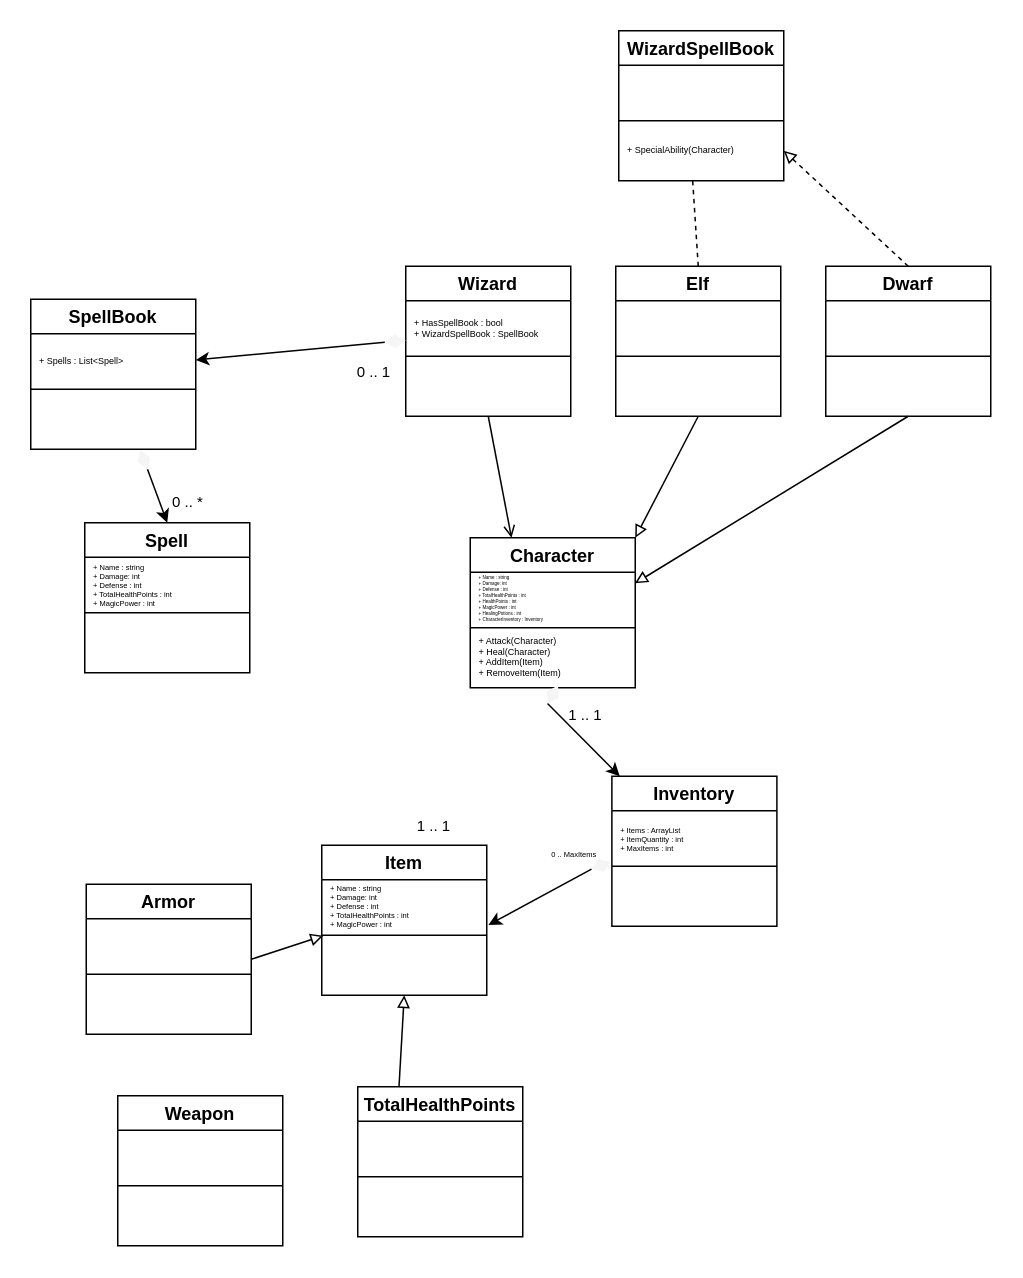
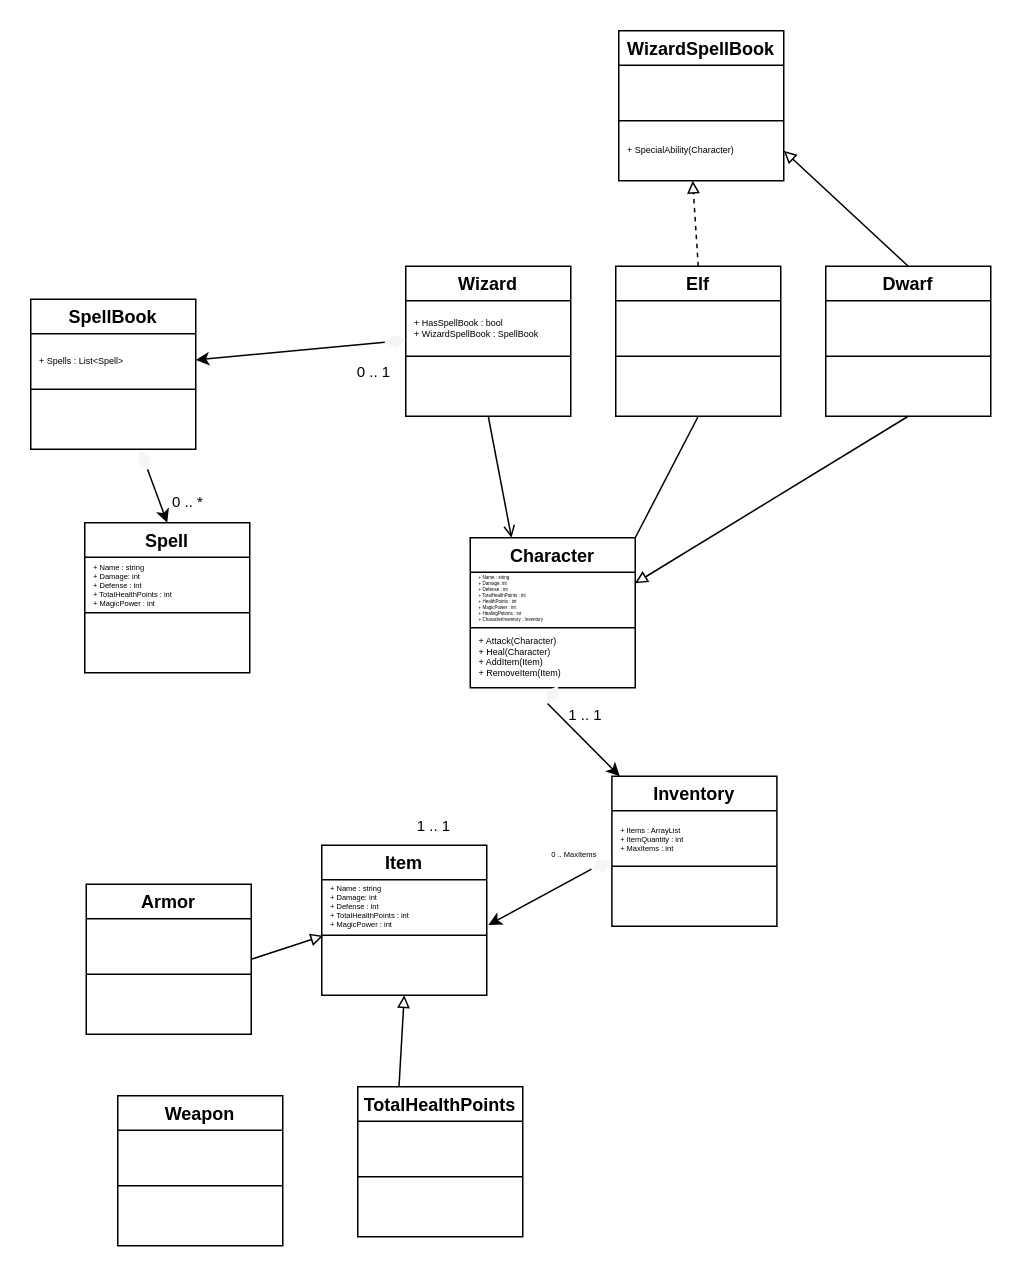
edge "+ SpecialAbility(Character)" -- "Elf": arrowhead none -> block
edge "Dwarf" -> "+ SpecialAbility(Character)": style dashed -> solid
edge "Elf" -> "Character": arrowhead block -> none
